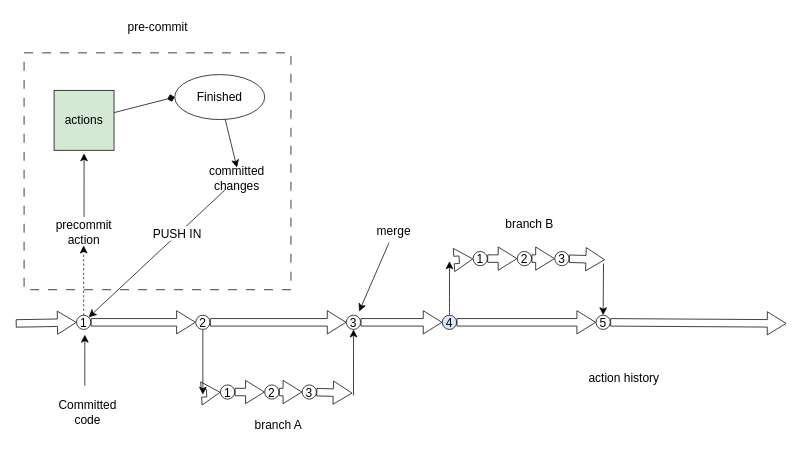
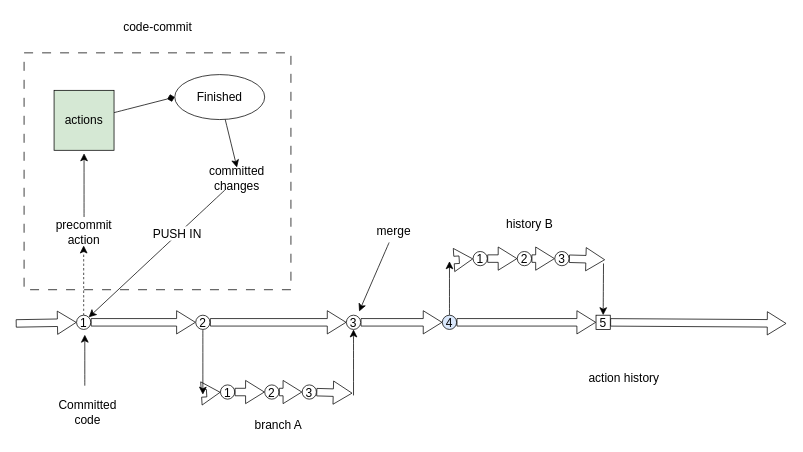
node "pre-commit": label "pre-commit" -> "code-commit"
node "branch B": label "branch B" -> "history B"
node "5": shape ellipse -> rectangle
